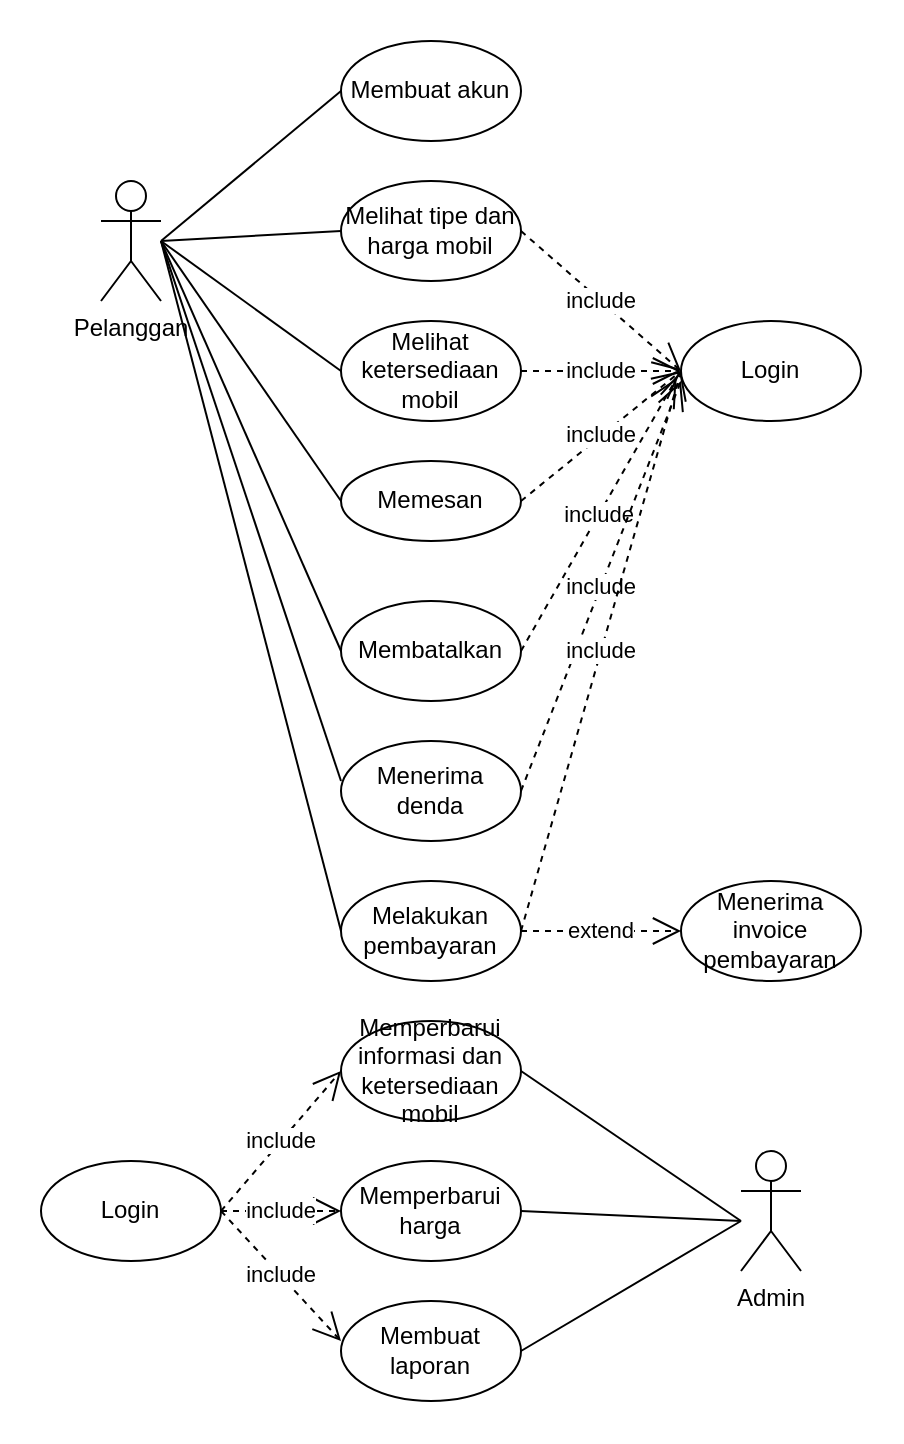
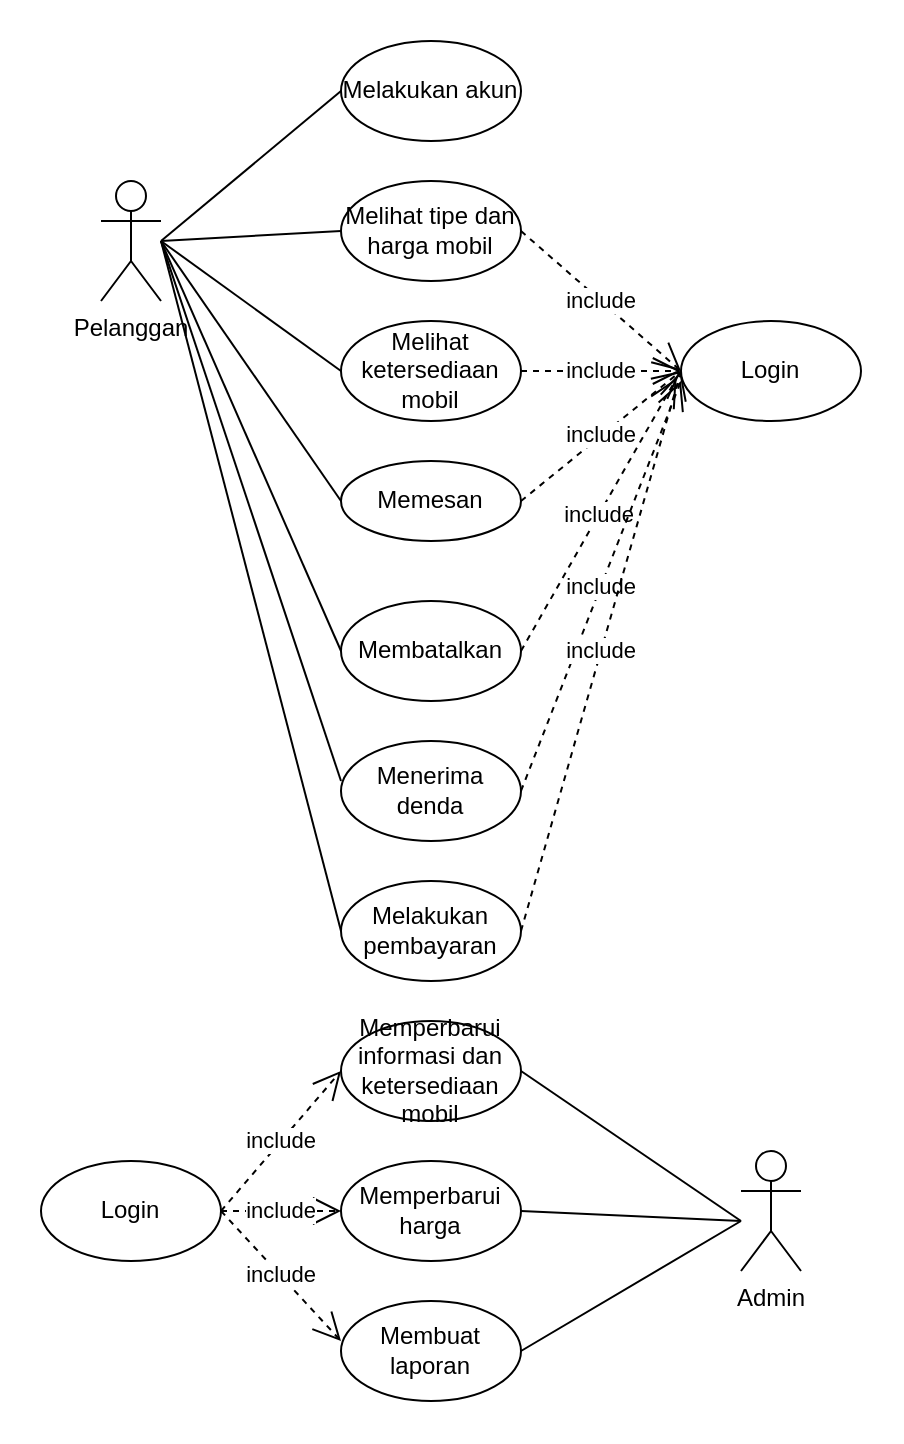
node "Membuat akun": label "Membuat akun" -> "Melakukan akun"
edge "Melakukan pembayaran" -> "Menerima invoice pembayaran": removed, label "extend"
node "Menerima invoice pembayaran": removed
